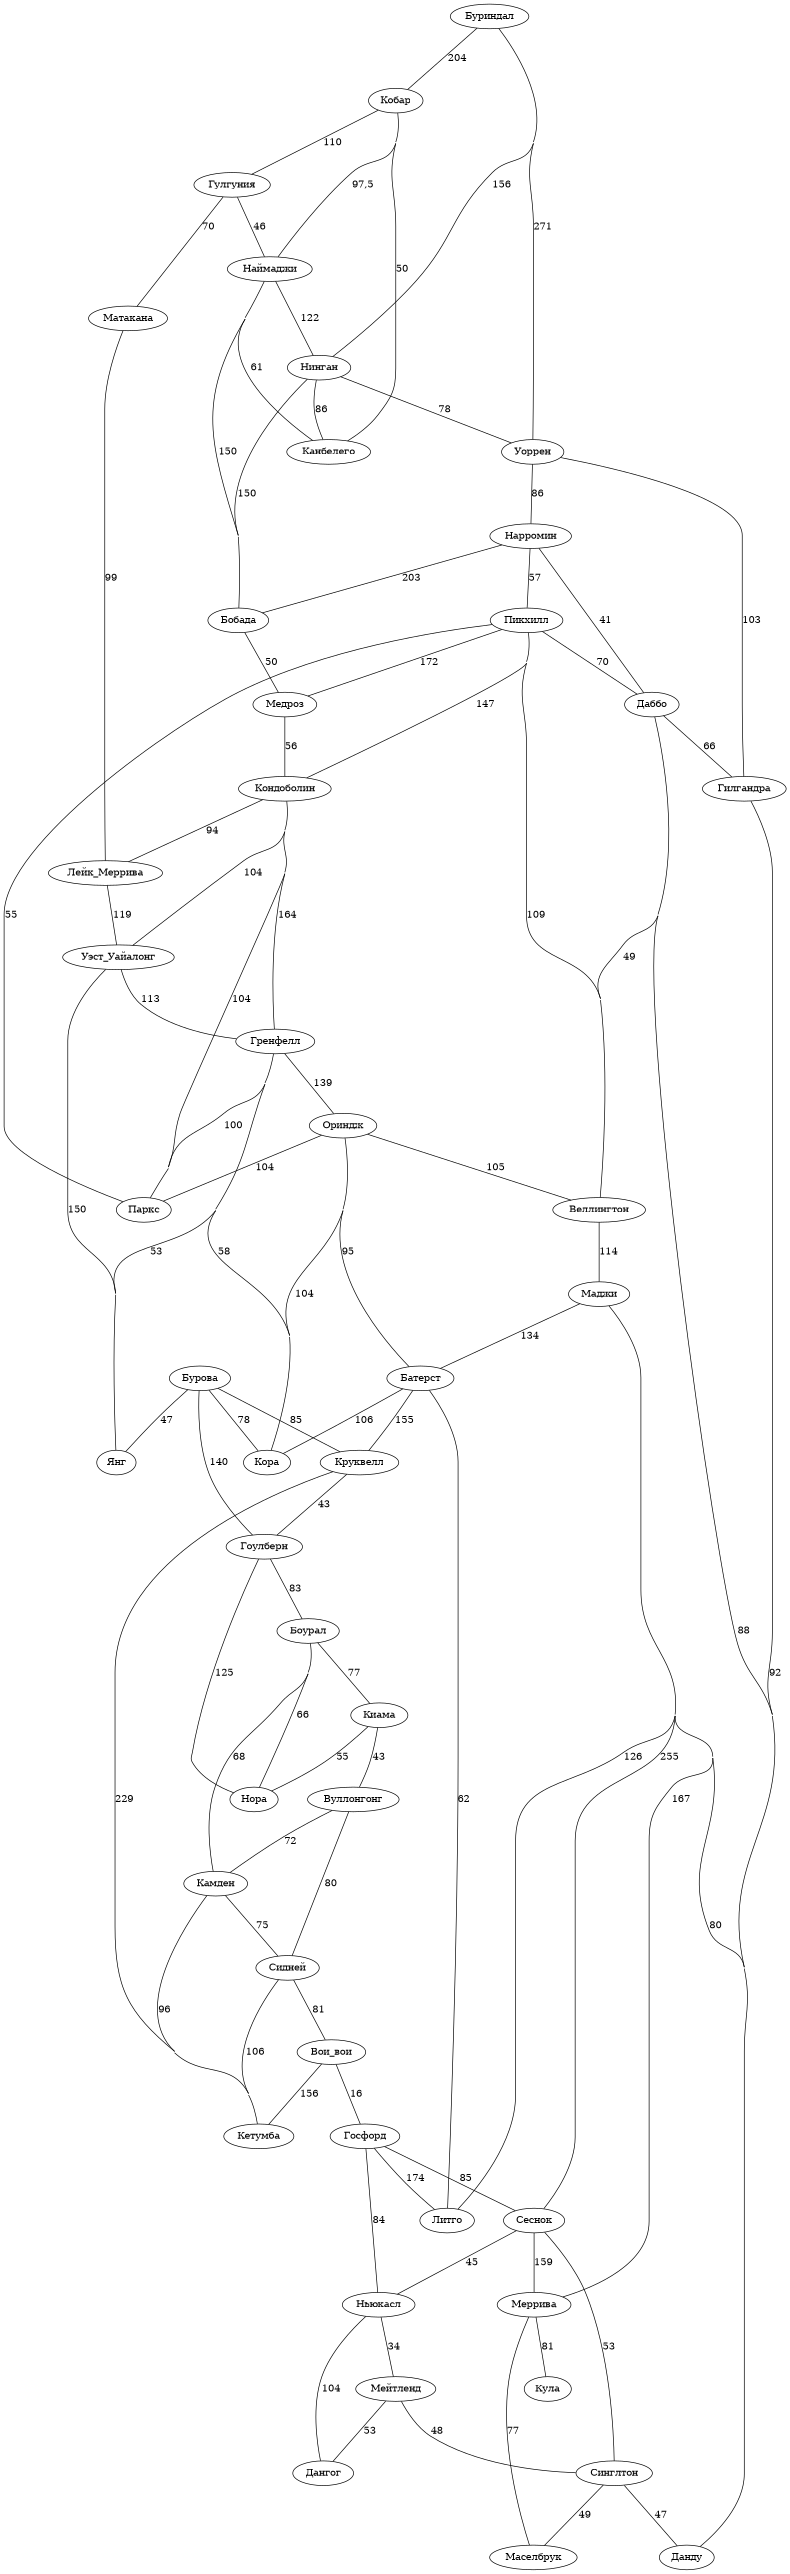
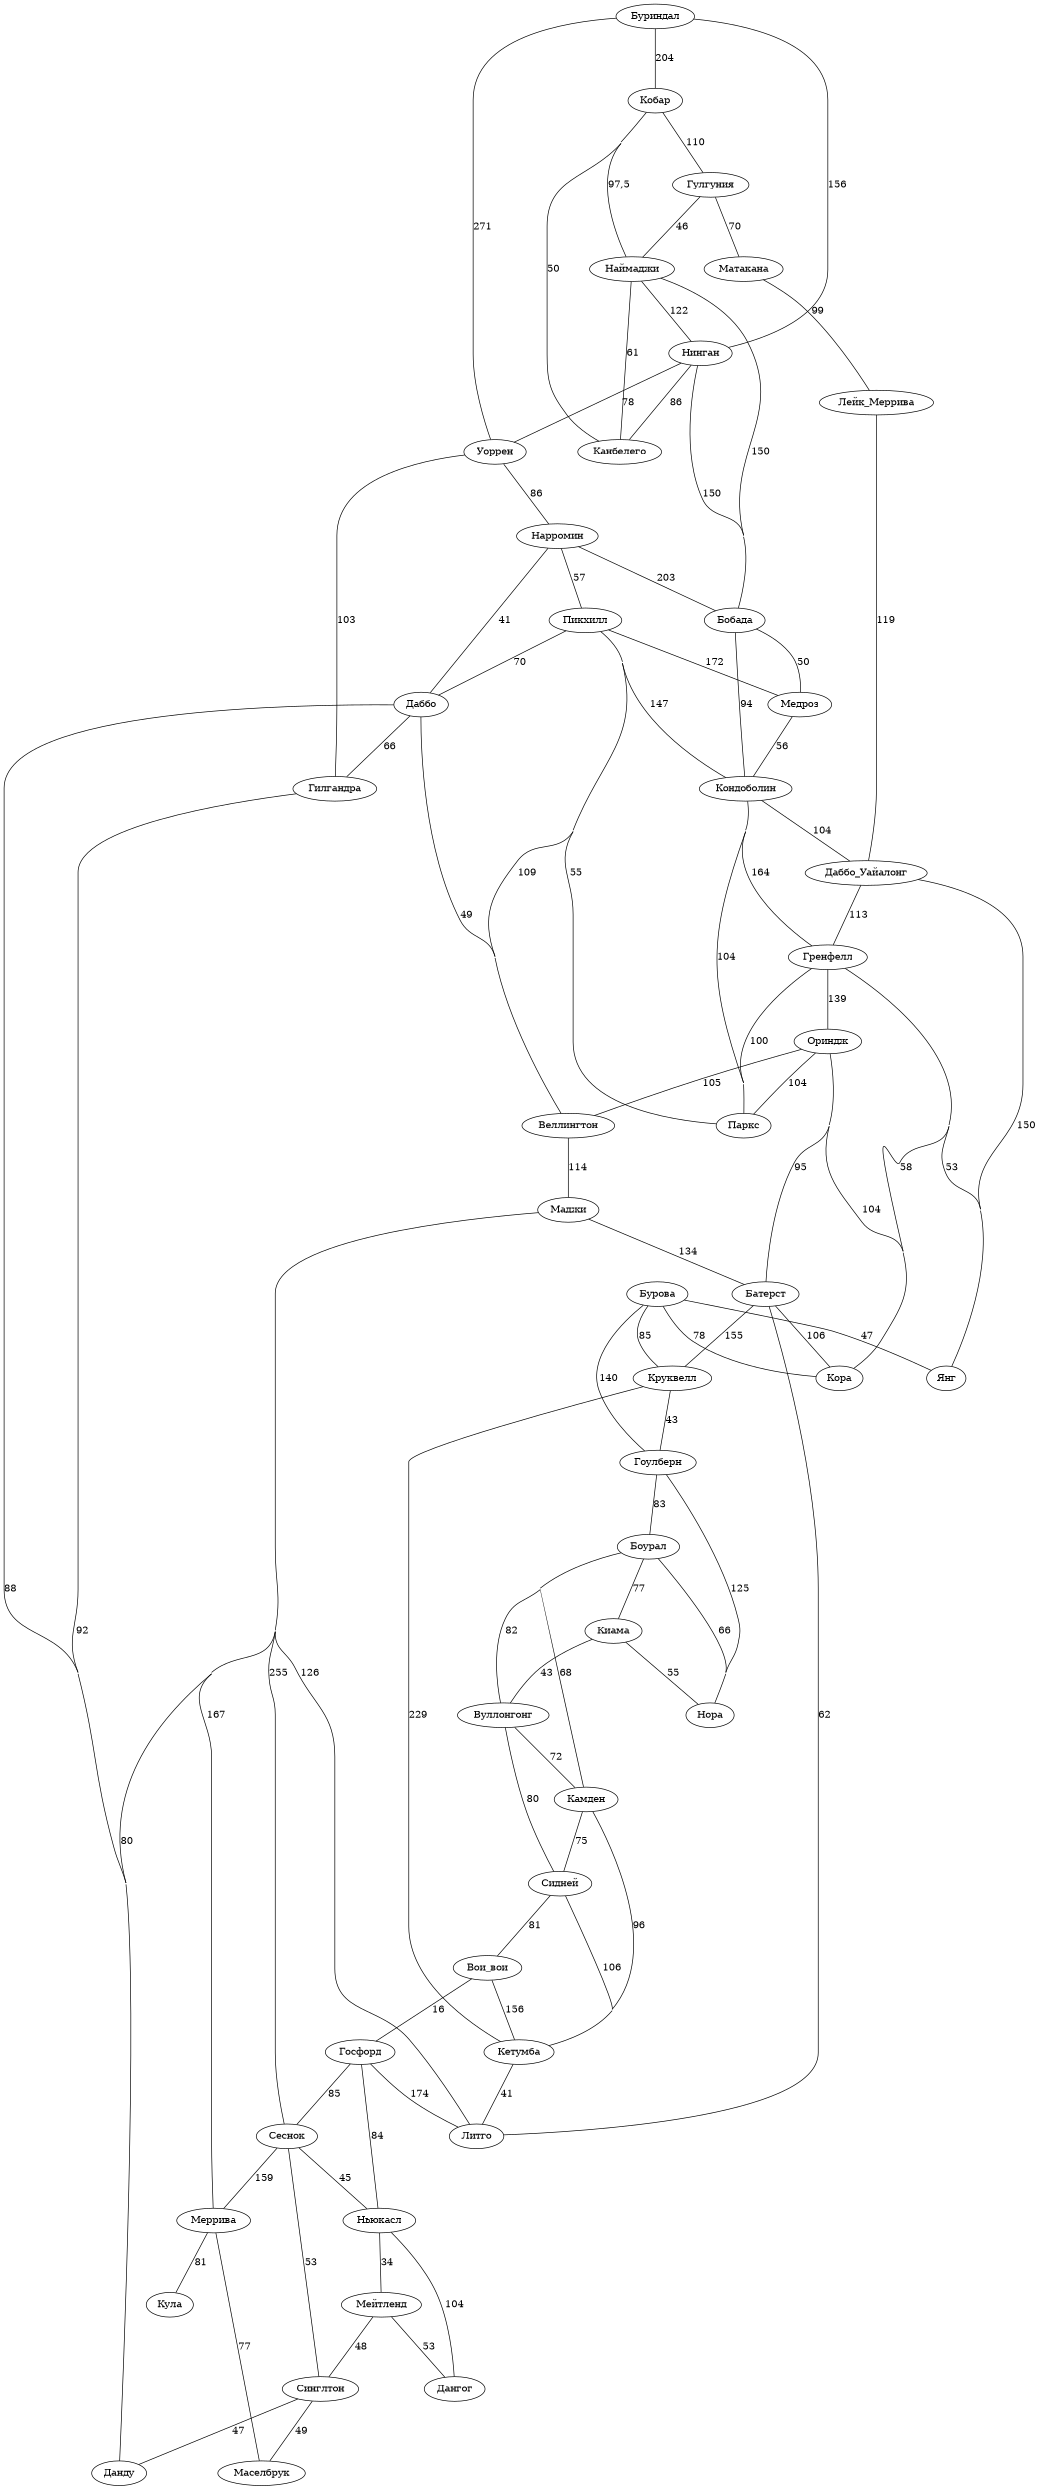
edge "Кондоболин" -- "Лейк_Меррива": now "Кондоболин" -- "Бобада"
node "Уэст_Уайалонг": label "Уэст_Уайалонг" -> "Даббо_Уайалонг"
edge "Боурал" -- "Вуллонгонг": added, label "82"
edge "Кетумба" -- "Литго": added, label "41"
